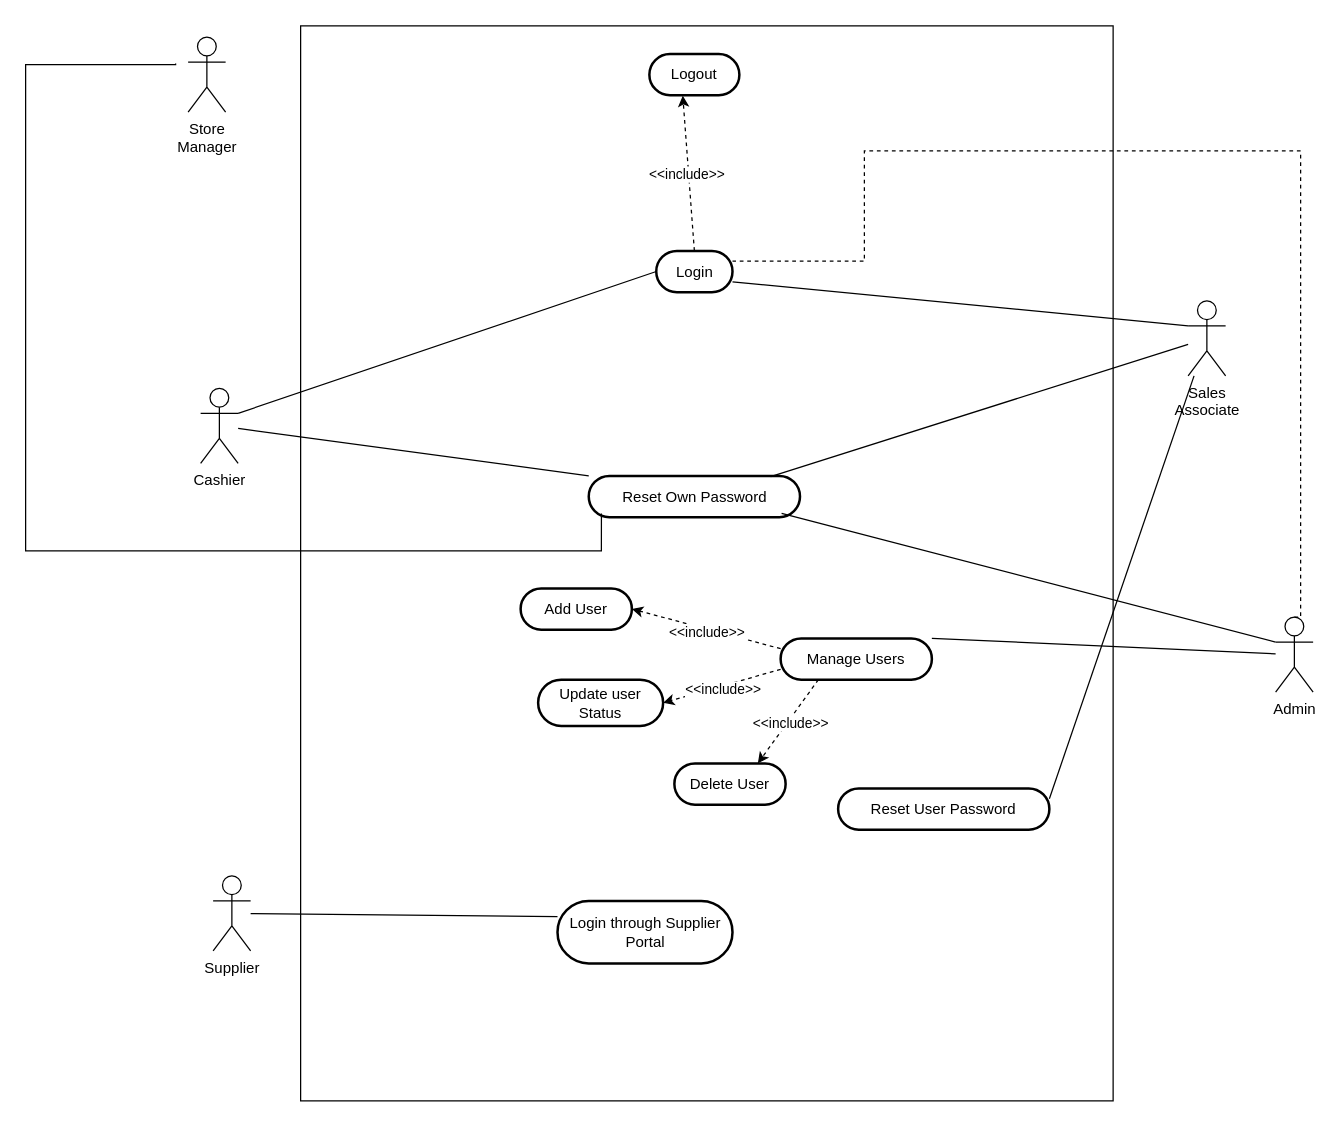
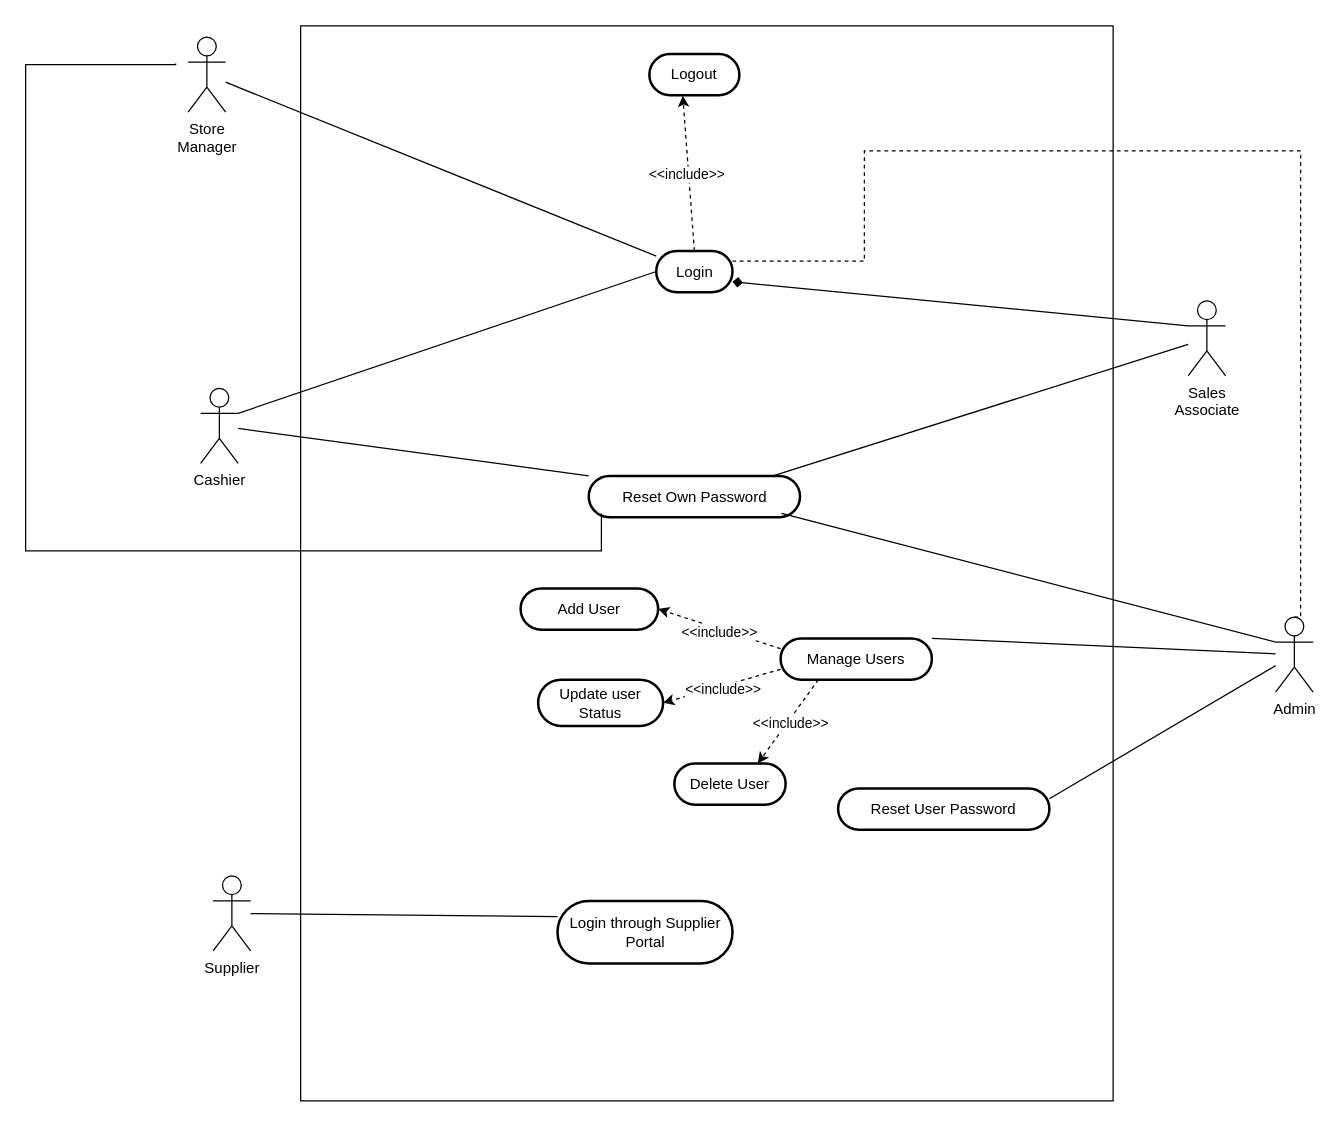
edge "Store Manager" -- "Login": added
edge "Login" -- "Sales Associate": arrowhead none -> diamond
edge "Sales Associate" -- "Reset User Password": now "Admin" -- "Reset User Password"
node "Add User": size 111x41 -> 138x41
